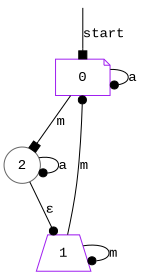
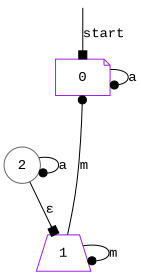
edge "0" -> "2": removed, label "m"
edge "2" -> "1": arrowhead dot -> box
